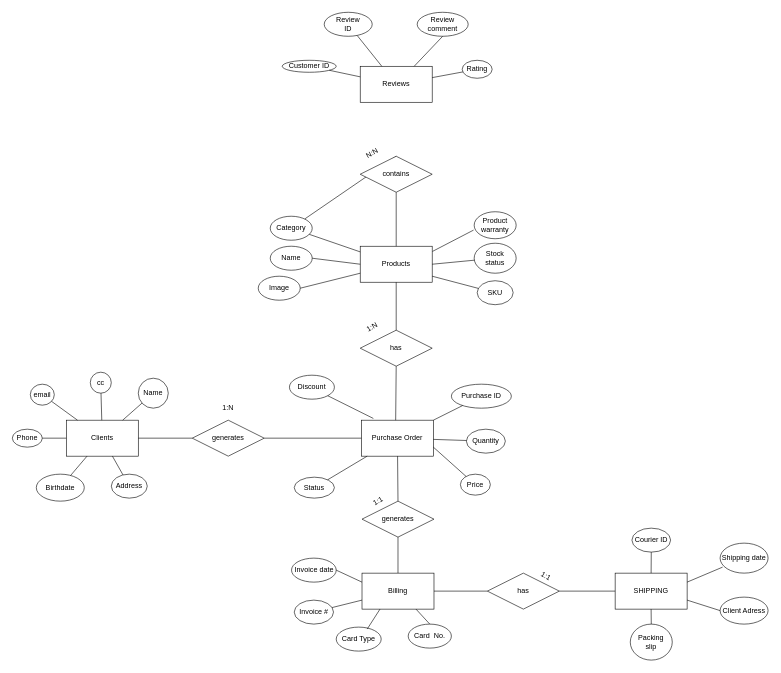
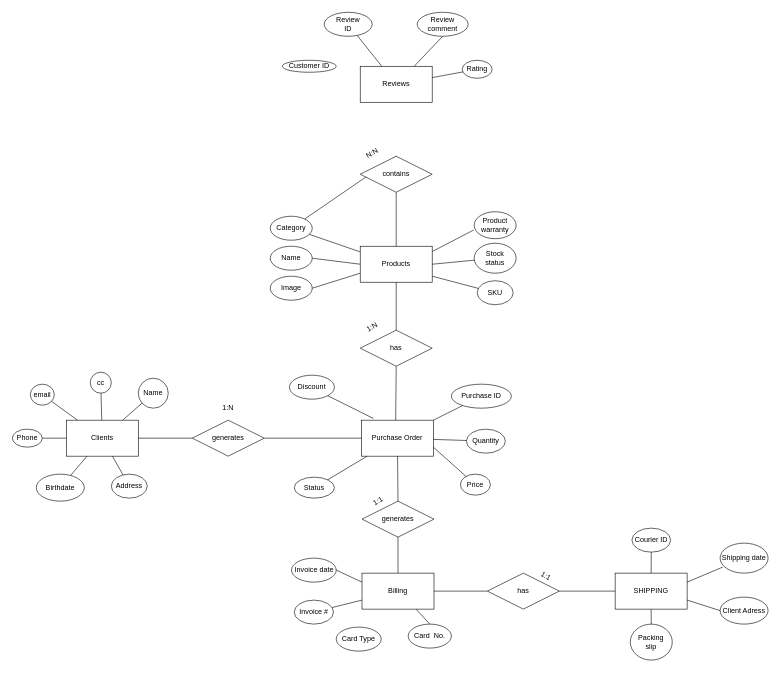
edge "Customer ID" -- "Reviews": removed
node "Image": moved (279, 288) -> (291, 288)
edge "Billing" -- "Card Type": removed
